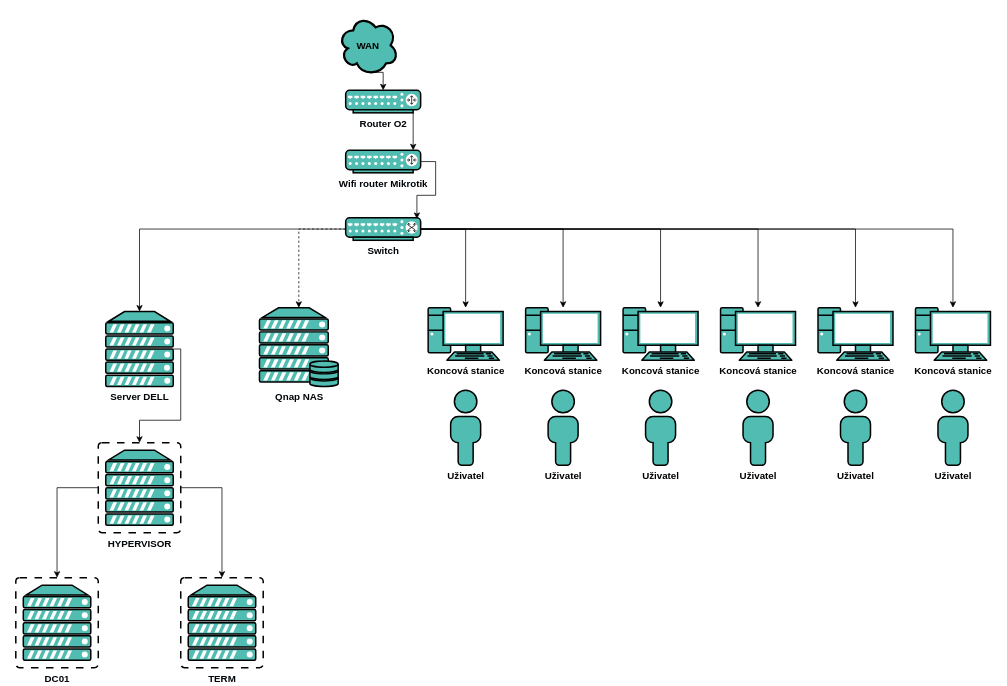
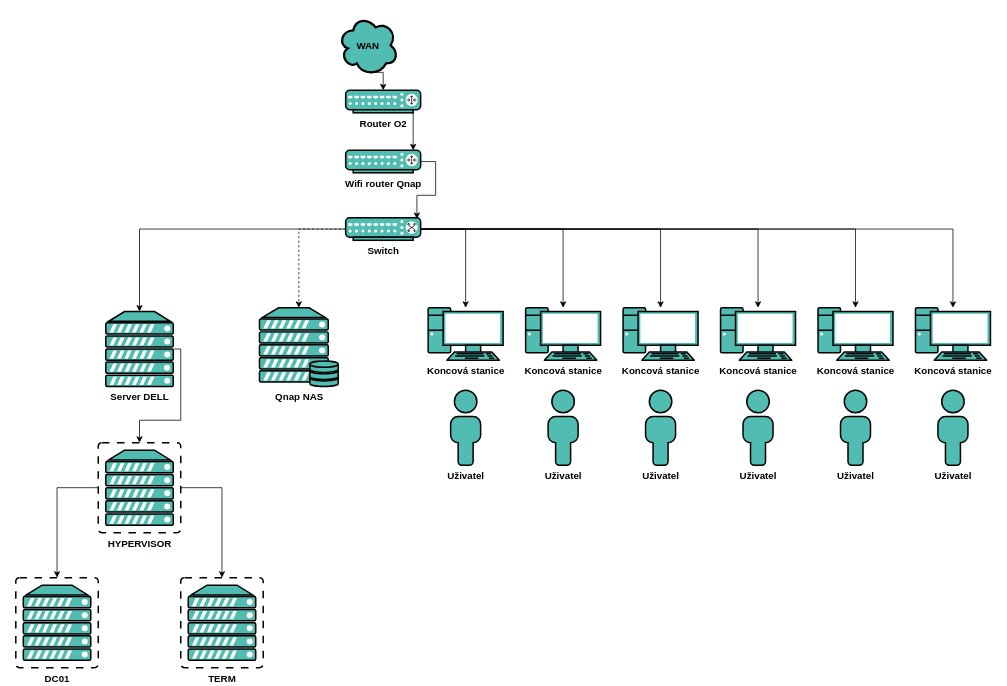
node "Wifi router Mikrotik": label "Wifi router Mikrotik" -> "Wifi router Qnap"
